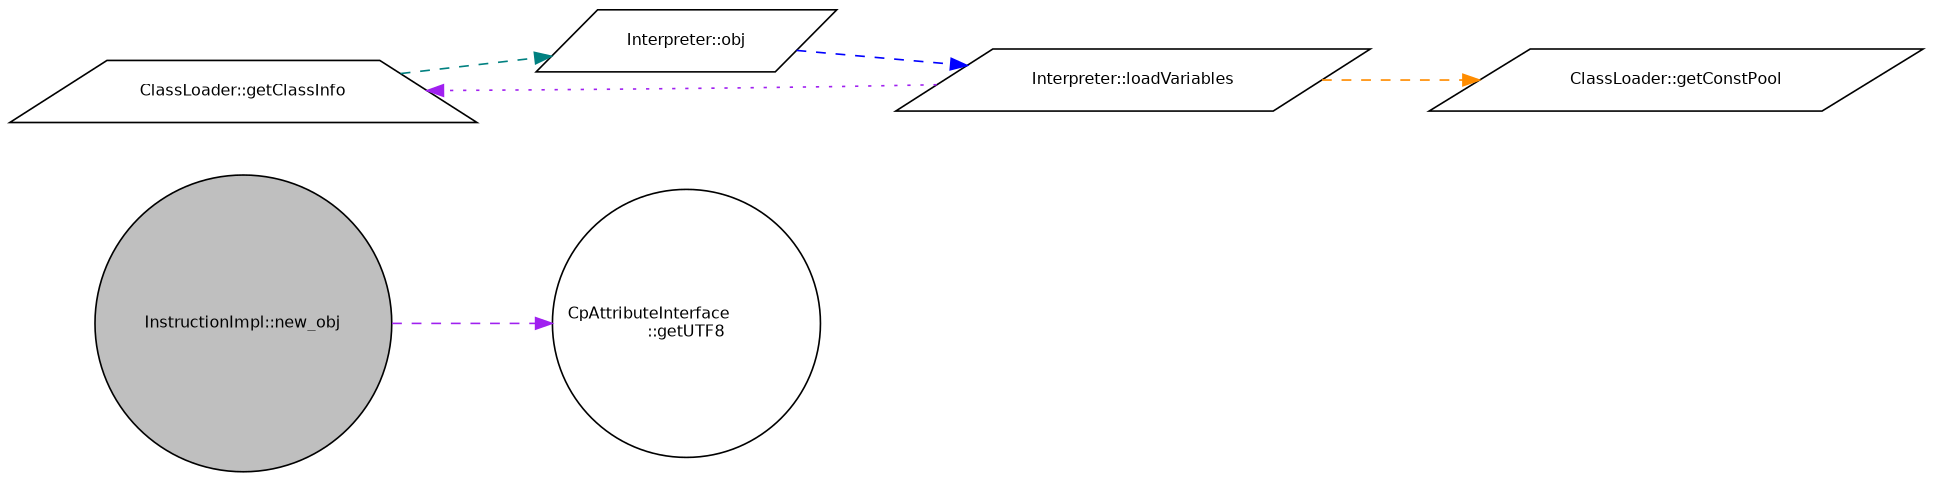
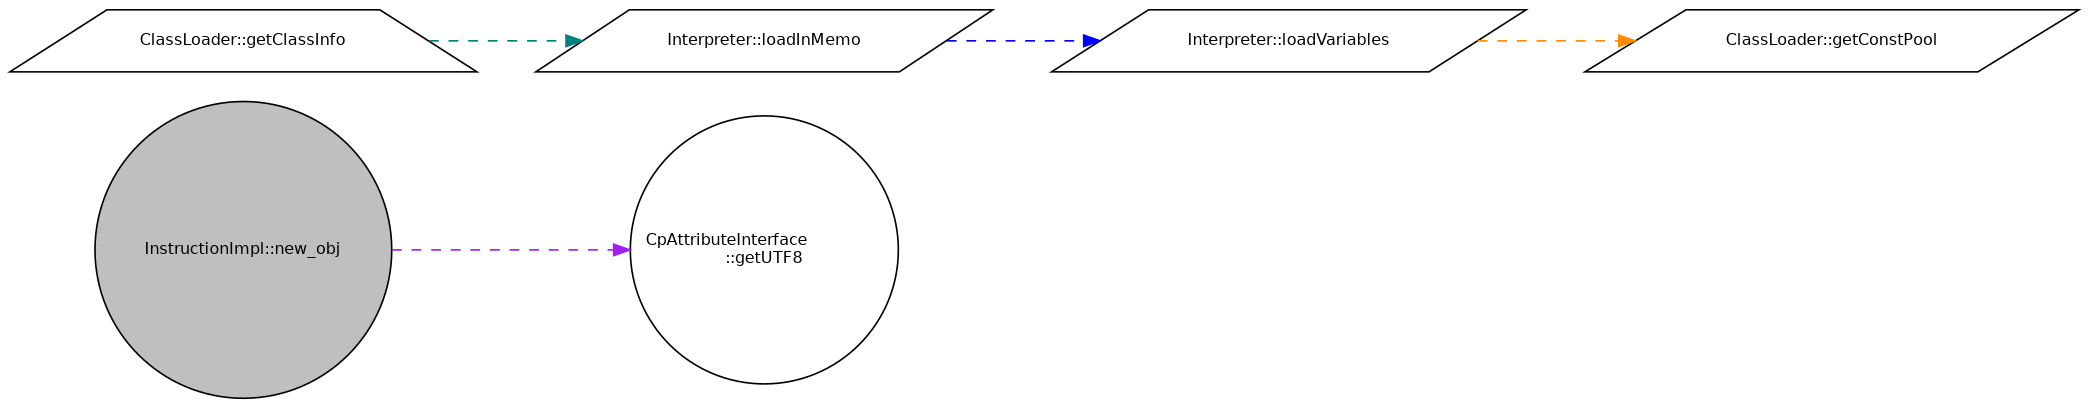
node "Interpreter::obj": label "Interpreter::obj" -> "Interpreter::loadInMemo"
edge "Interpreter::loadVariables" -> "ClassLoader::getClassInfo": removed
